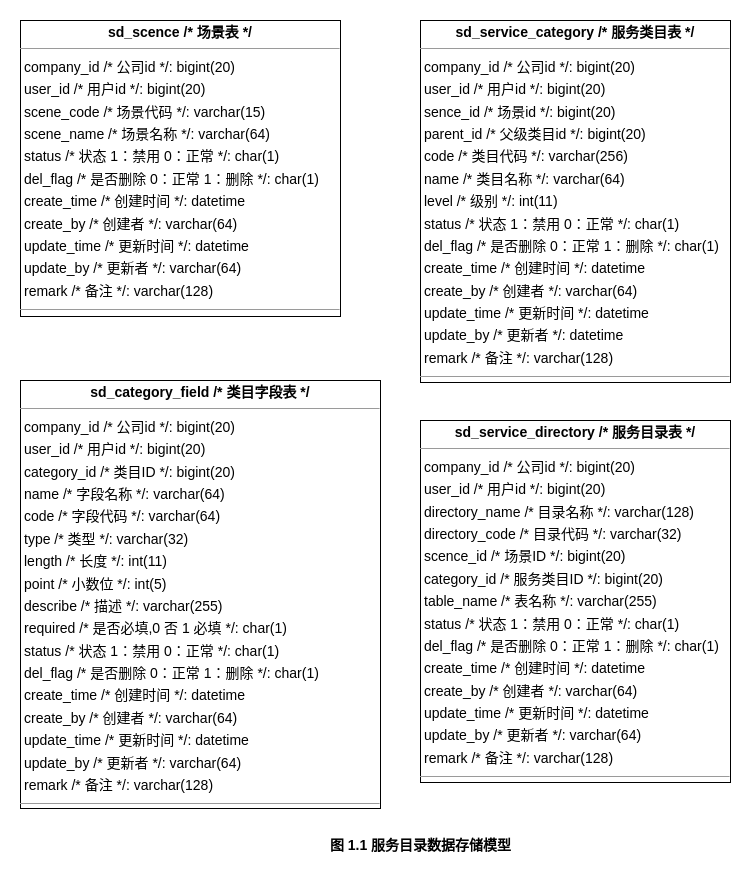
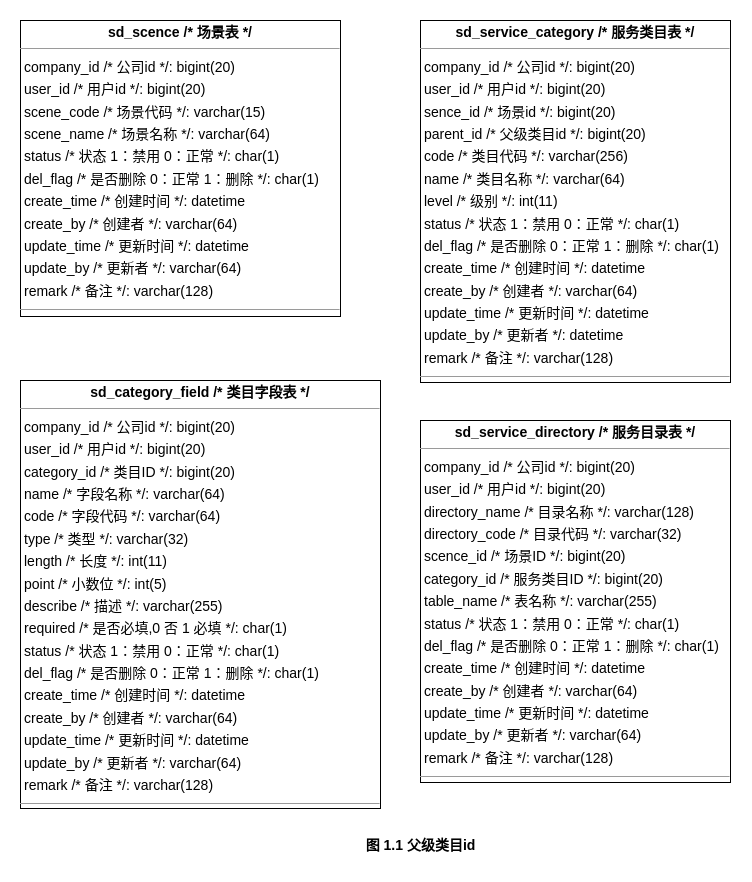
node "图 1.1 服务目录数据存储模型": label "图 1.1 服务目录数据存储模型" -> "图 1.1 父级类目id"
